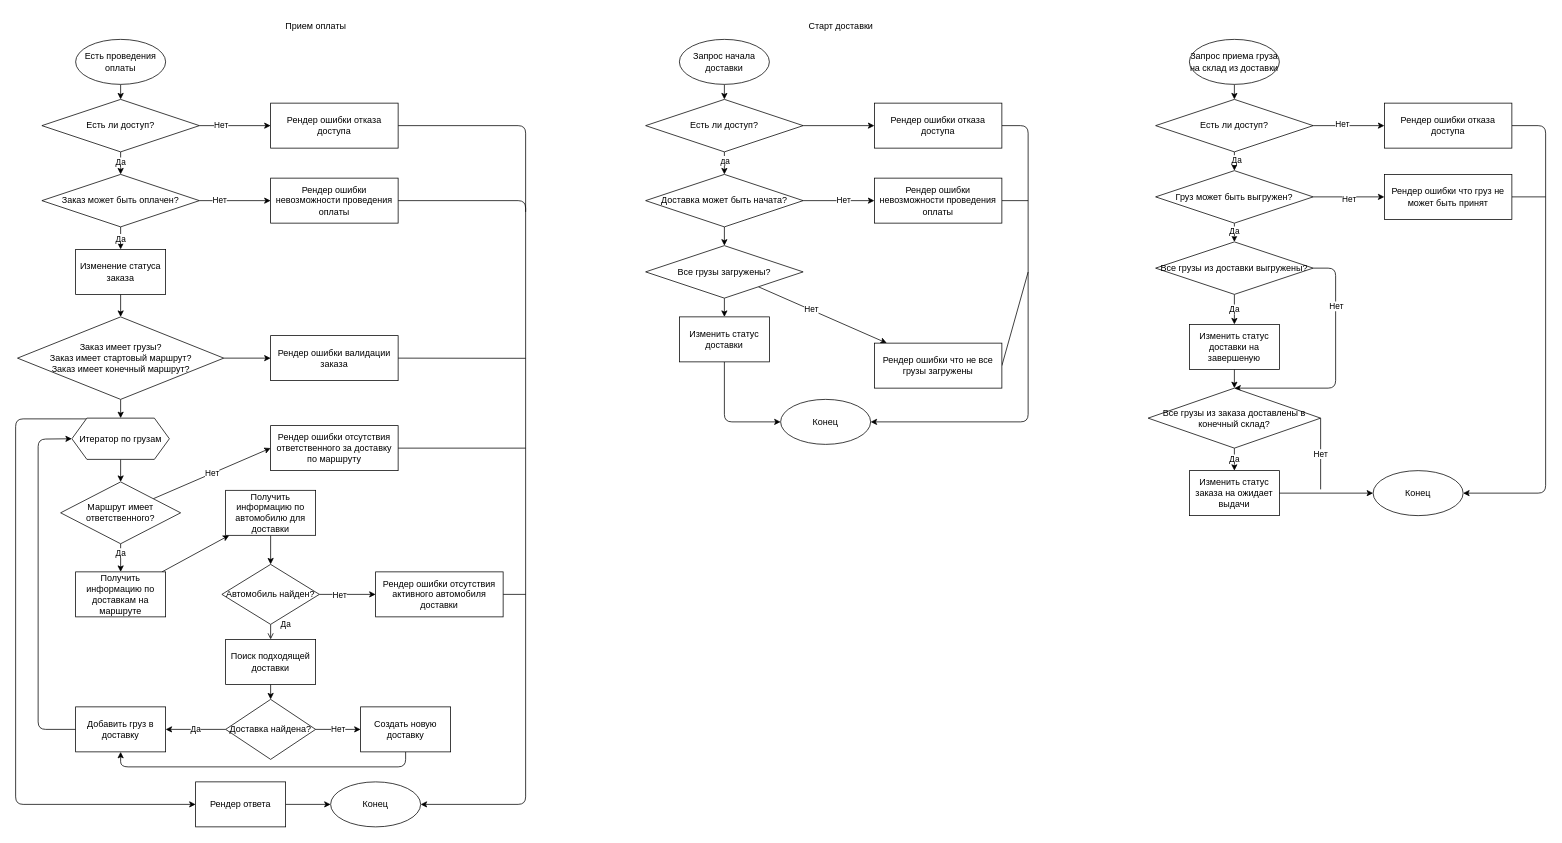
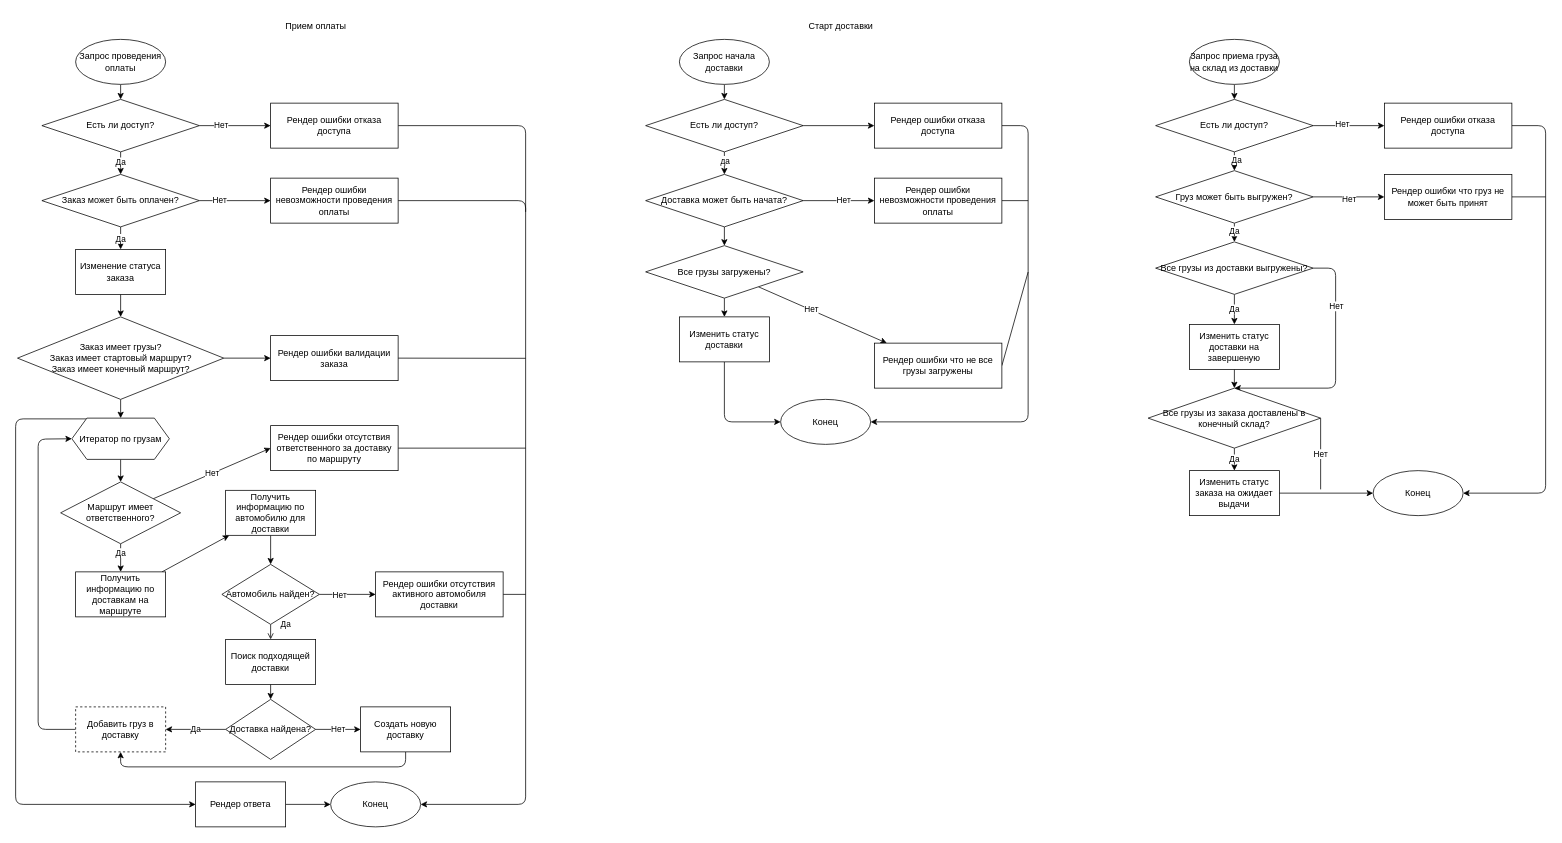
node "Есть проведения оплаты": label "Есть проведения оплаты" -> "Запрос проведения оплаты"
node "Добавить груз в доставку": style solid -> dashed
